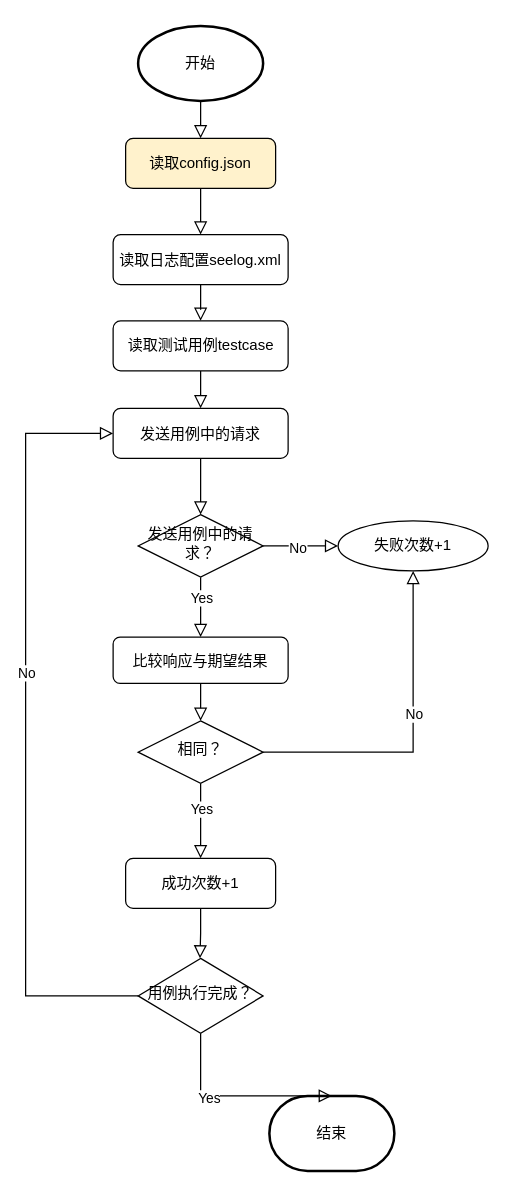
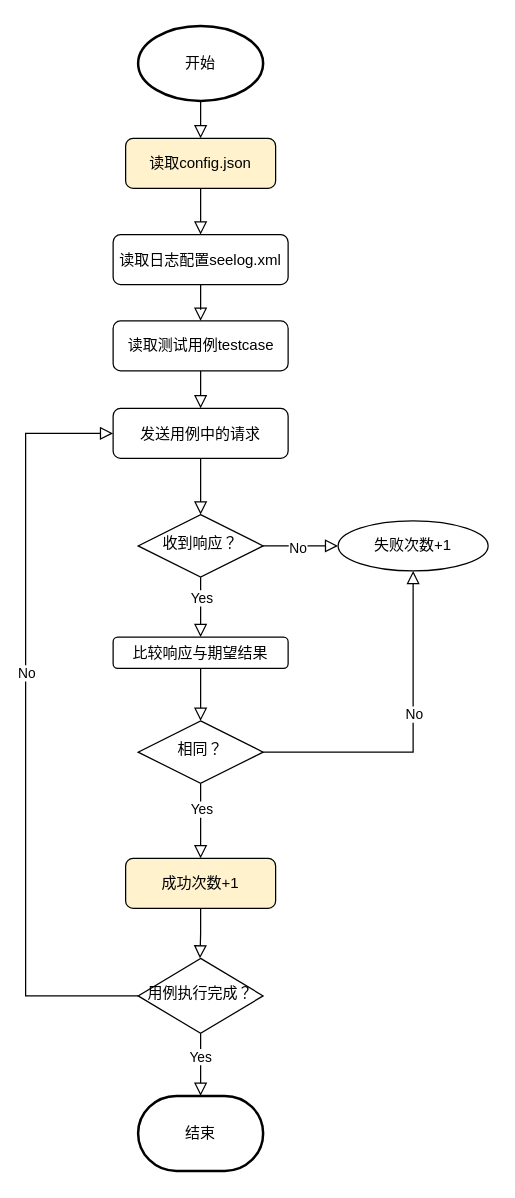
node "发送用例中的请求？": label "发送用例中的请求？" -> "收到响应？"
node "比较响应与期望结果": size 175x46 -> 175x31
node "成功次数+1": fillcolor #ffffff -> #fff2cc
node "结束": moved (332, 1133) -> (201, 1133)
